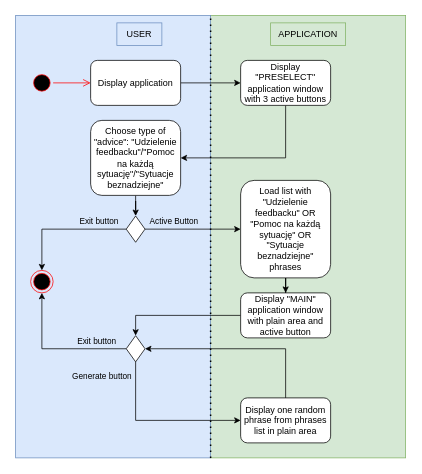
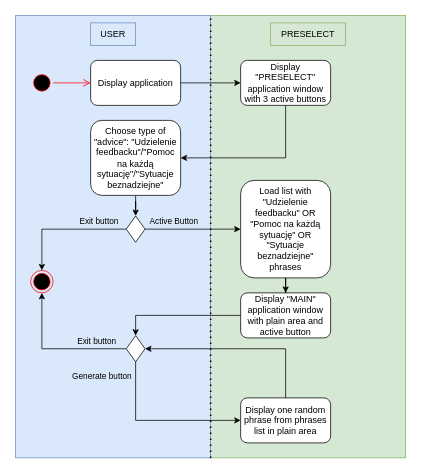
node "USER": moved (139, 34) -> (113, 34)
node "APPLICATION": label "APPLICATION" -> "PRESELECT"
